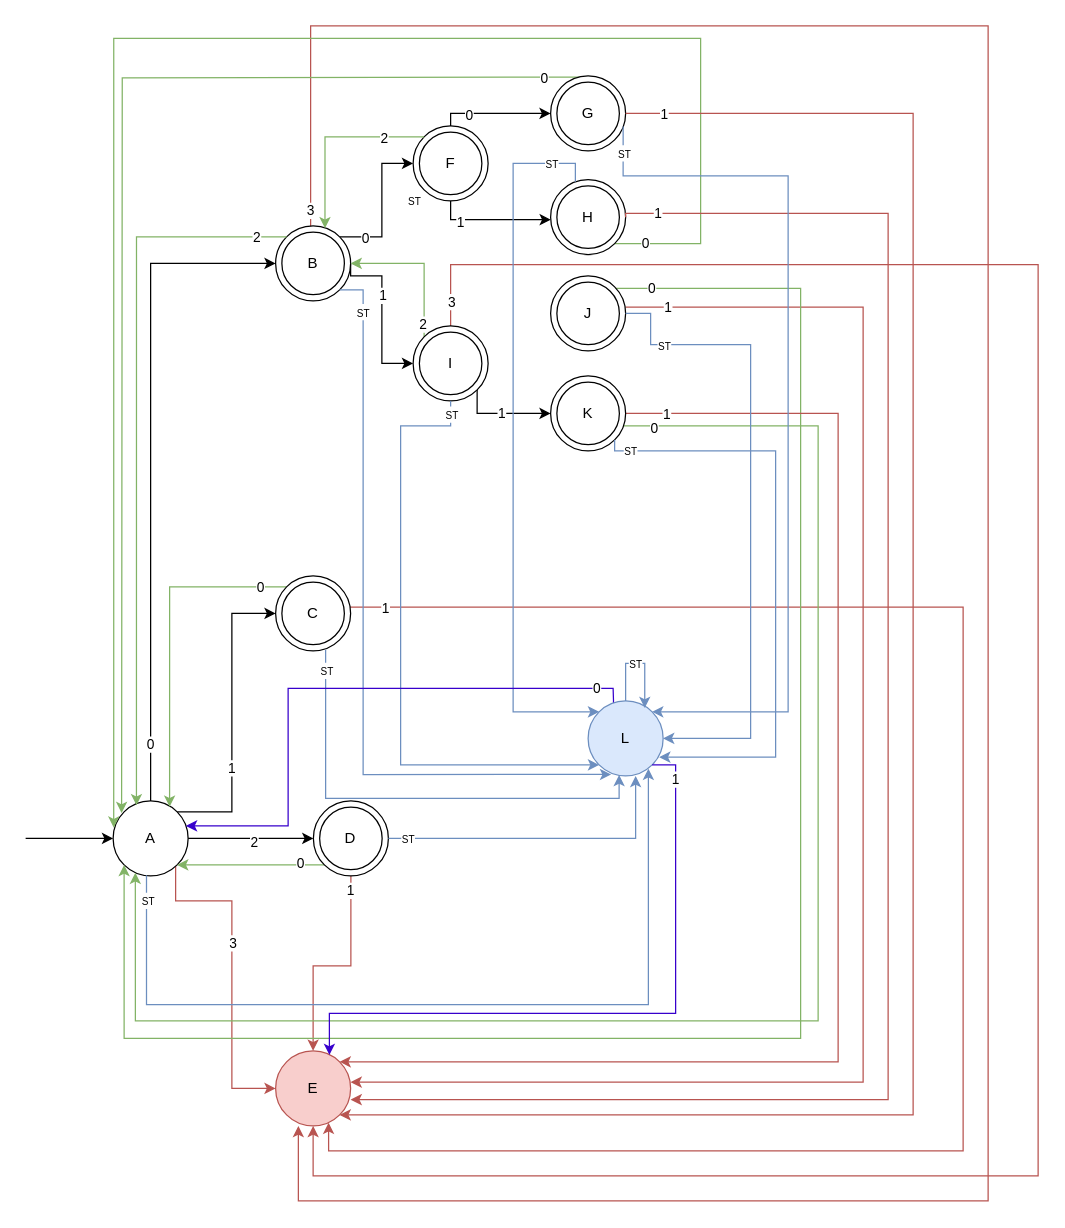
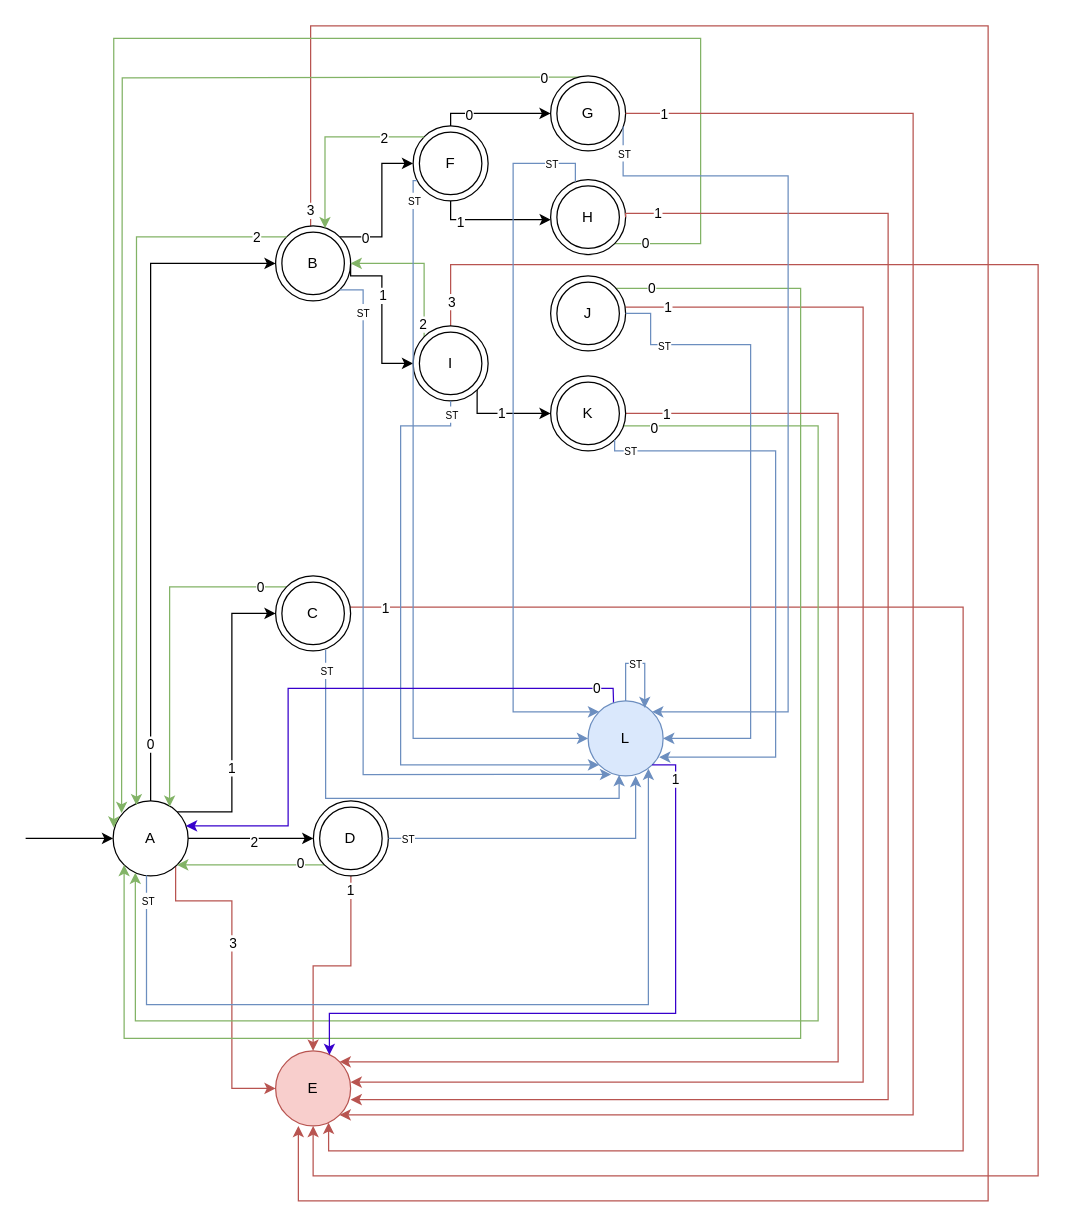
edge "F" -> "L": added
